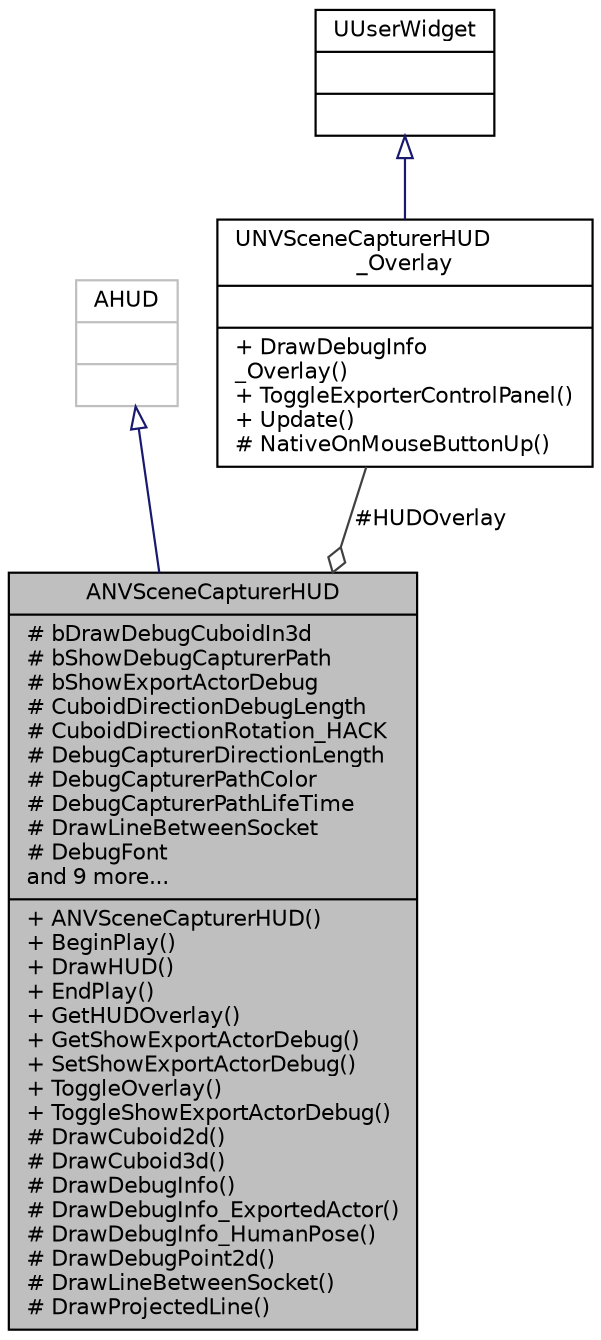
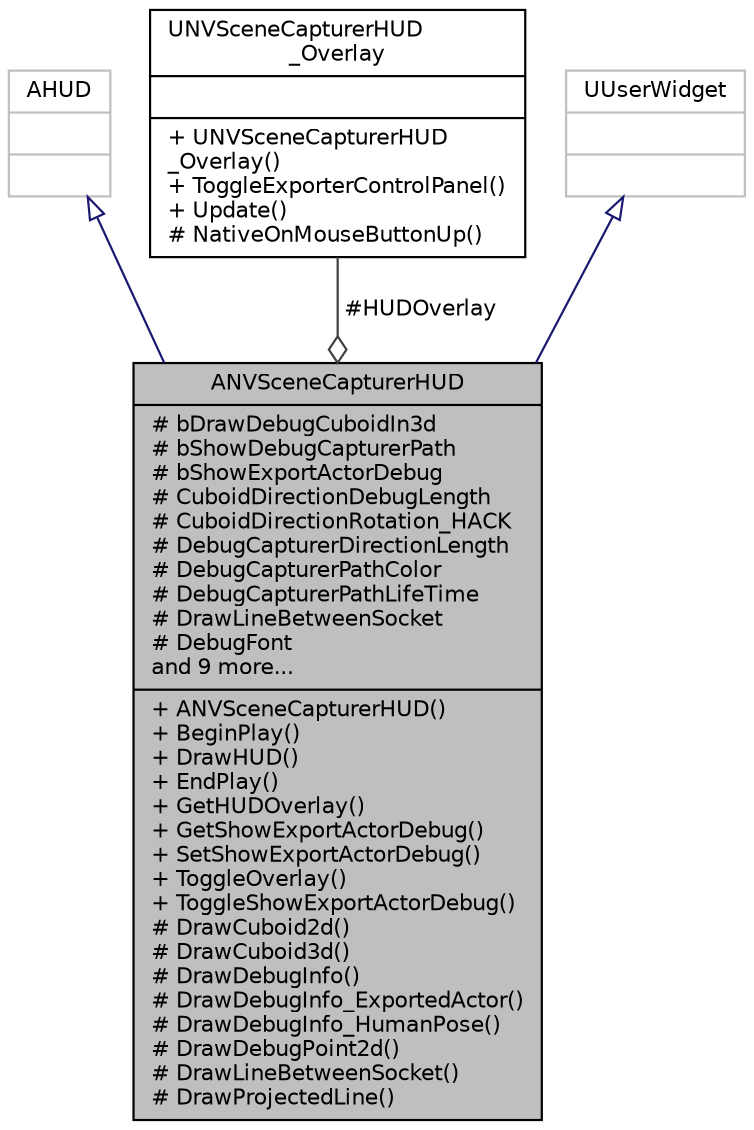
node "UUserWidget": color black -> grey75
edge "UNVSceneCapturerHUD" -> "UUserWidget": now "ANVSceneCapturerHUD" -> "UUserWidget"
node "UNVSceneCapturerHUD": text "+ DrawDebugInfo" -> "+ UNVSceneCapturerHUD"
